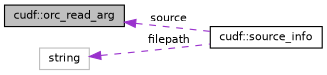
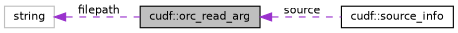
edge "cudf::source_info" -> "string": now "cudf::orc_read_arg" -> "string"
